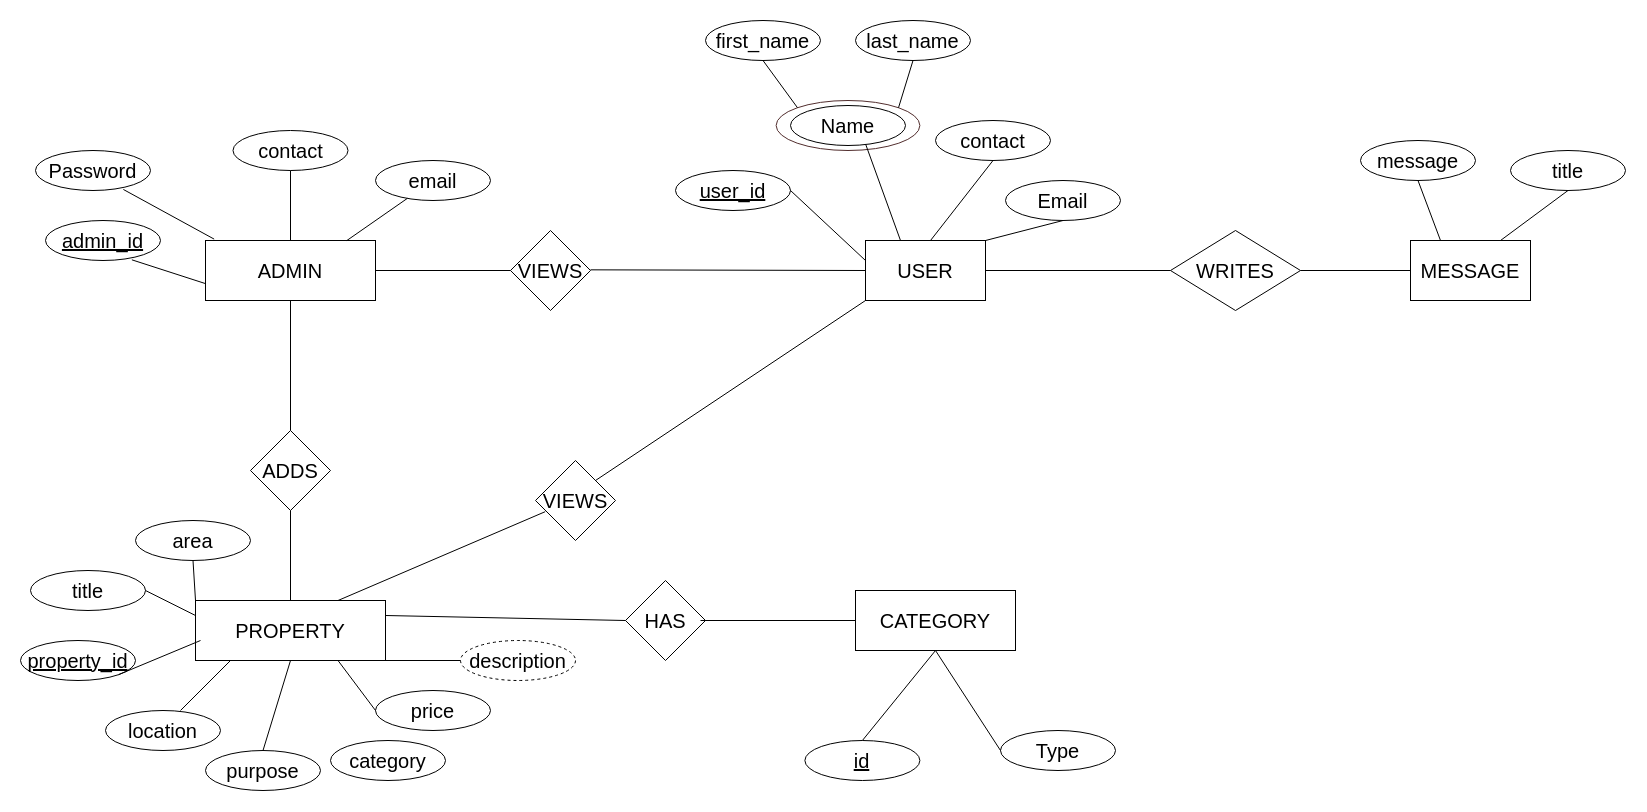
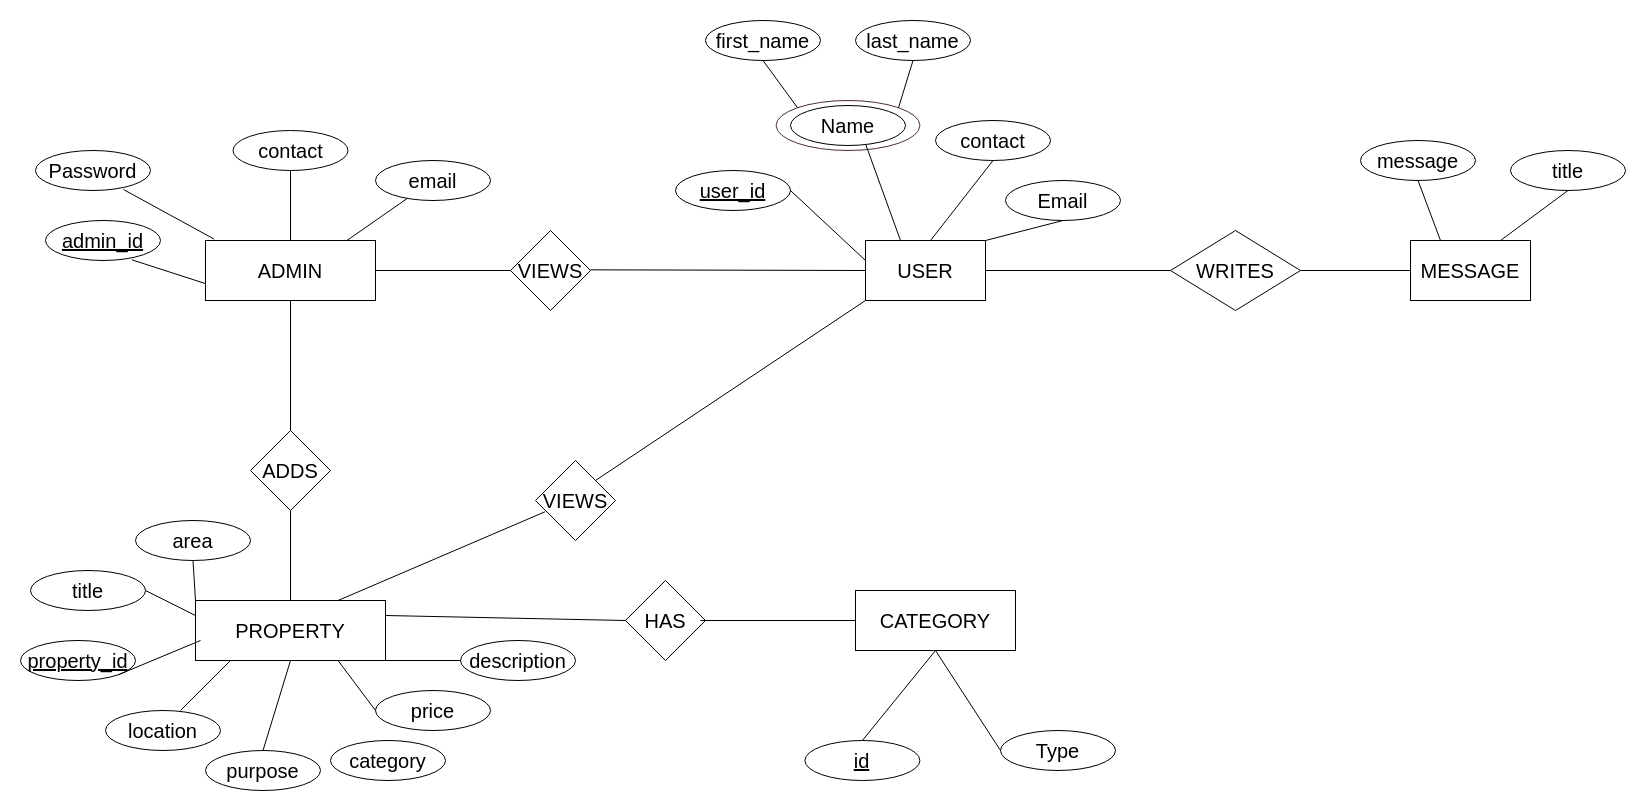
node "description": style dashed -> solid
